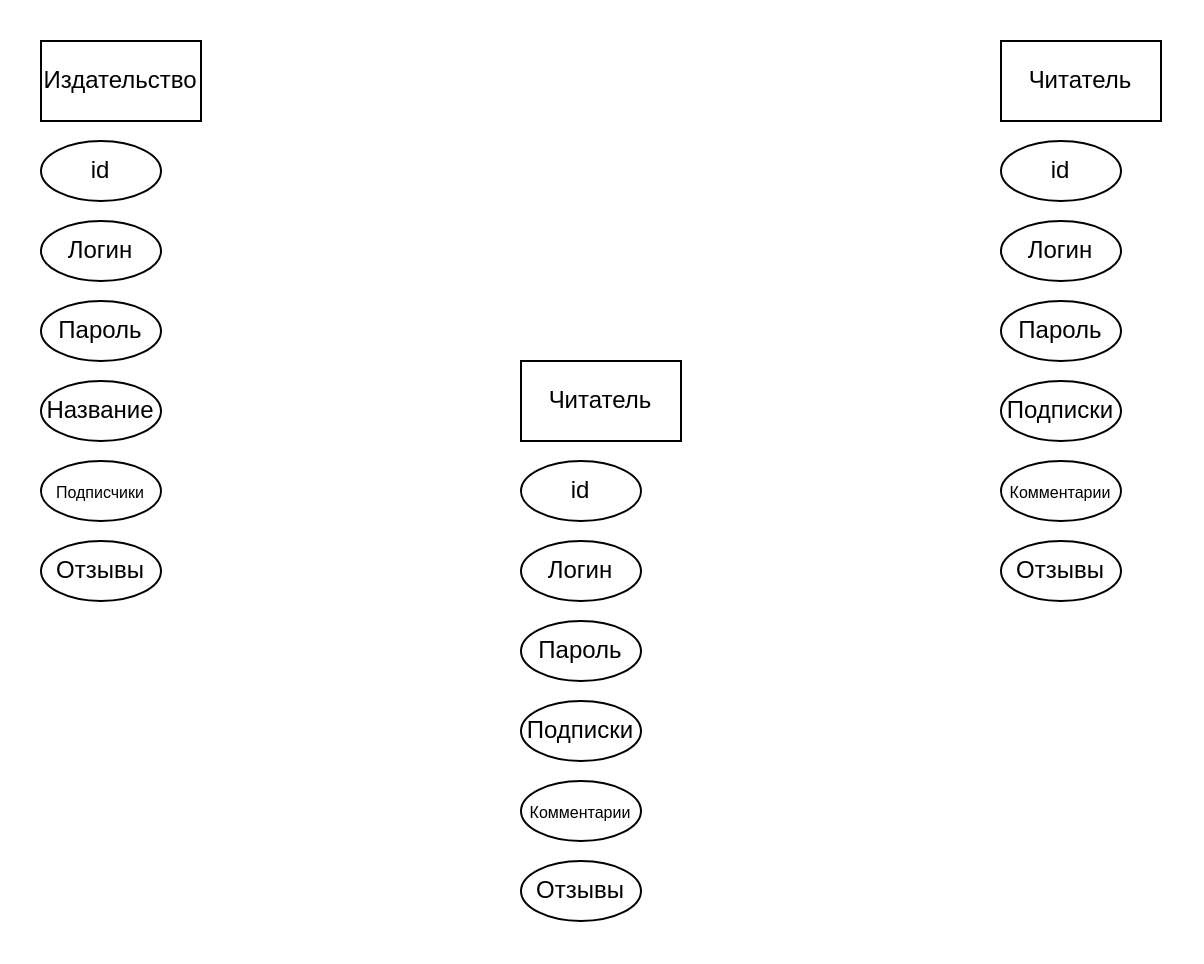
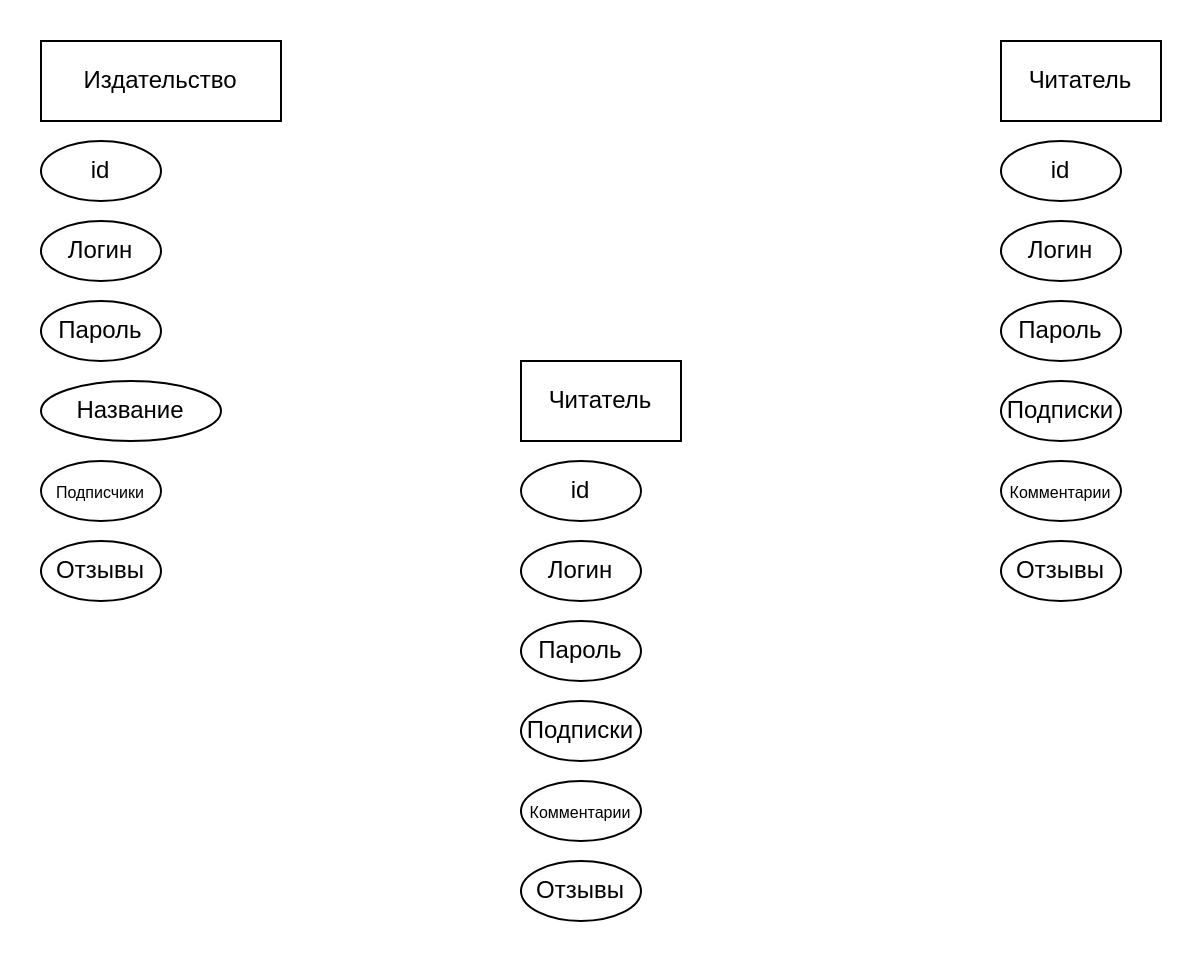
node "Издательство": size 160x80 -> 240x80
node "Название": size 120x60 -> 180x60
